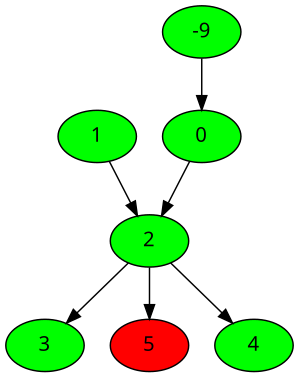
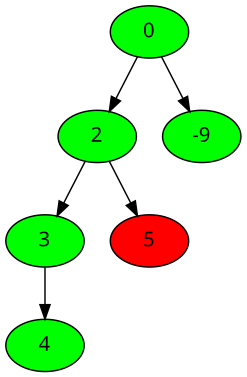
edge "-9" -> "0": reversed
node "1": removed
edge "2" -> "4": now "3" -> "4"
